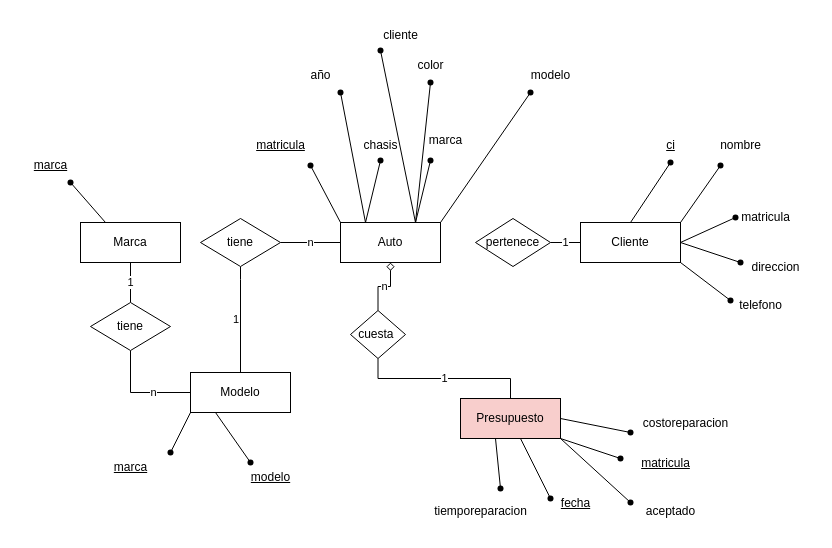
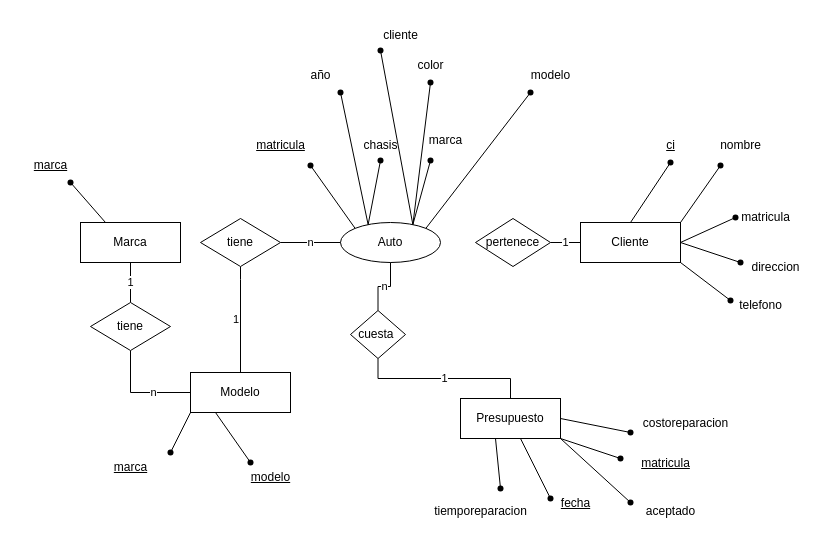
node "Auto": shape rectangle -> ellipse
edge "cuesta" -> "Auto": arrowhead diamond -> none
node "Presupuesto": fillcolor #f8cecc -> #ffffff
